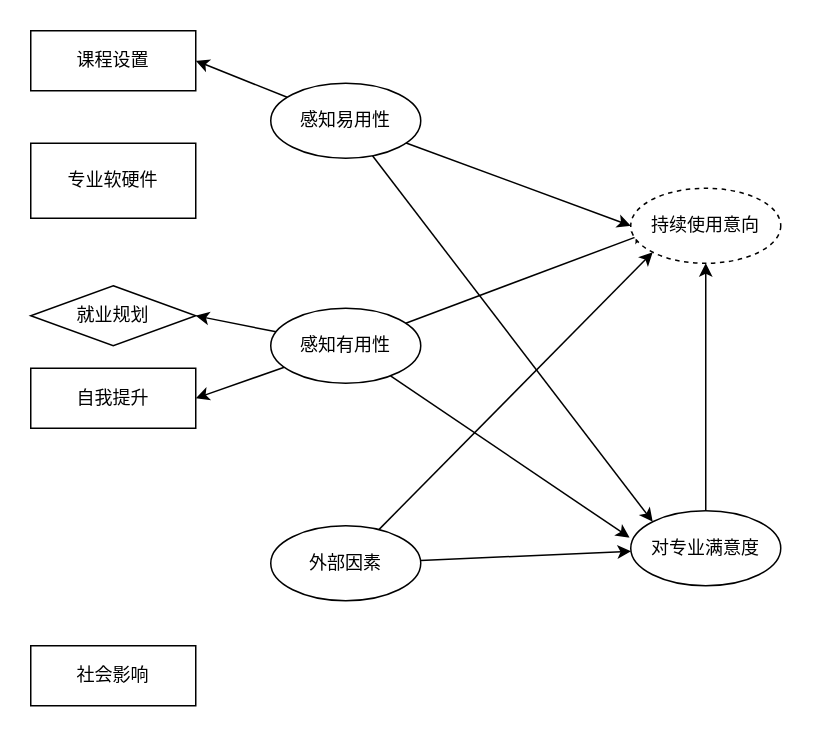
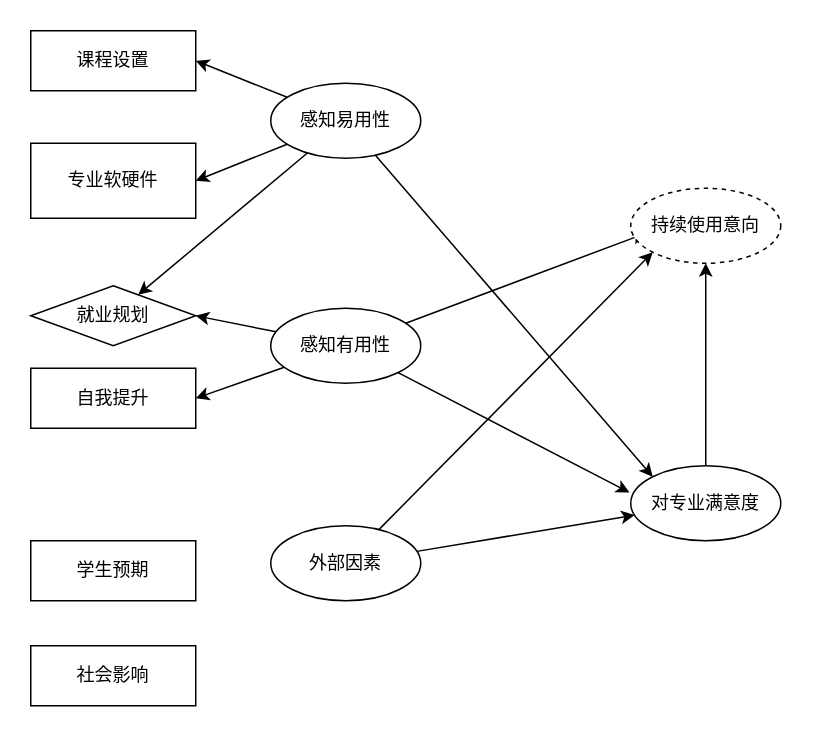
edge "感知易用性" -> "专业软硬件": added
edge "感知易用性" -> "持续使用意向": now "感知易用性" -> "就业规划"
node "对专业满意度": moved (706, 548) -> (706, 503)
node "学生预期": added
